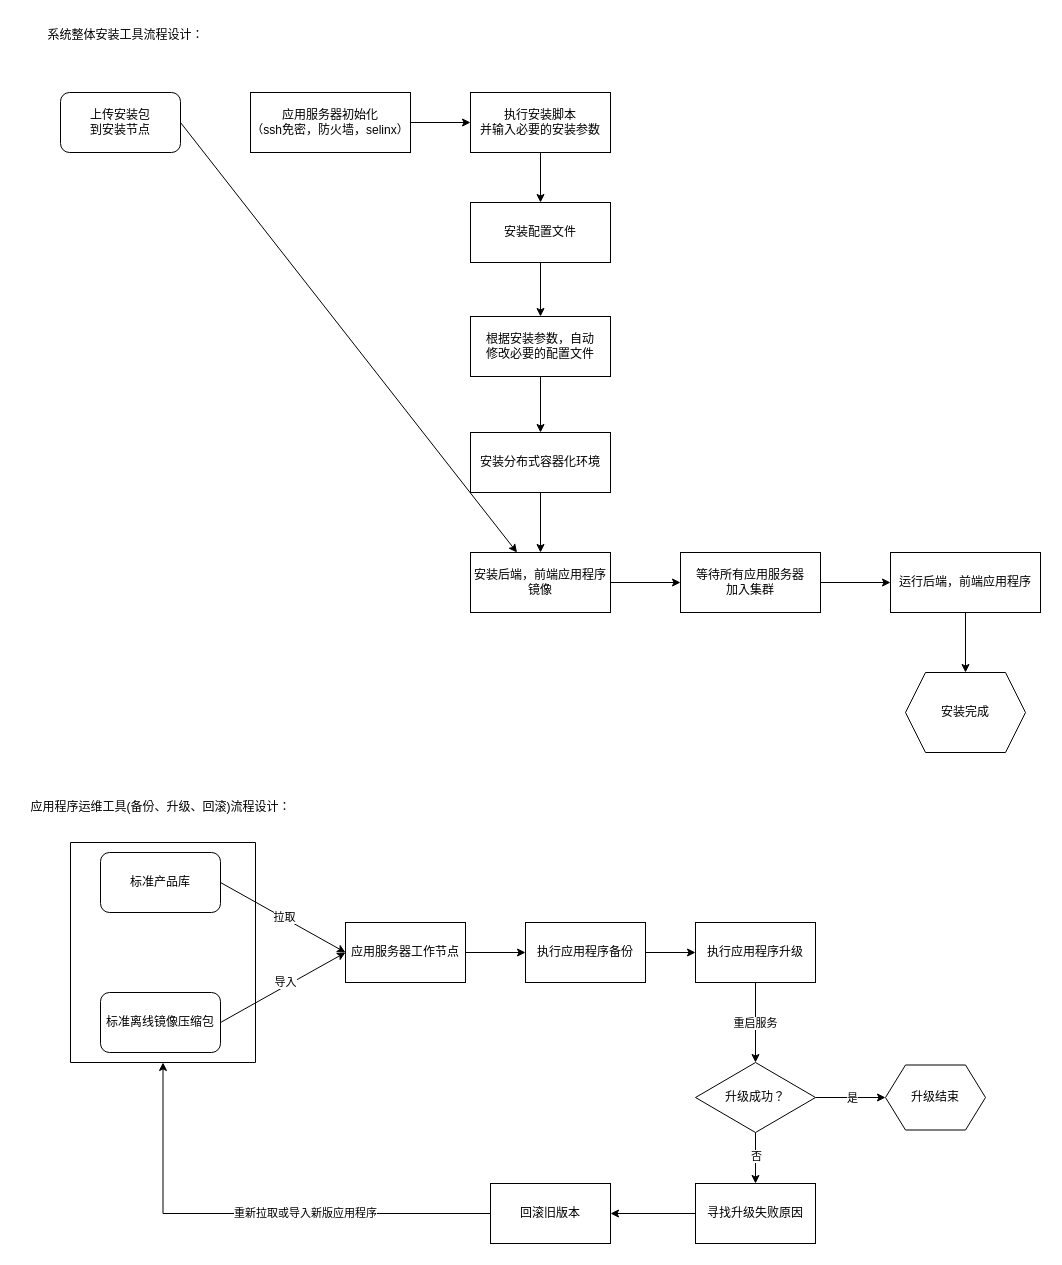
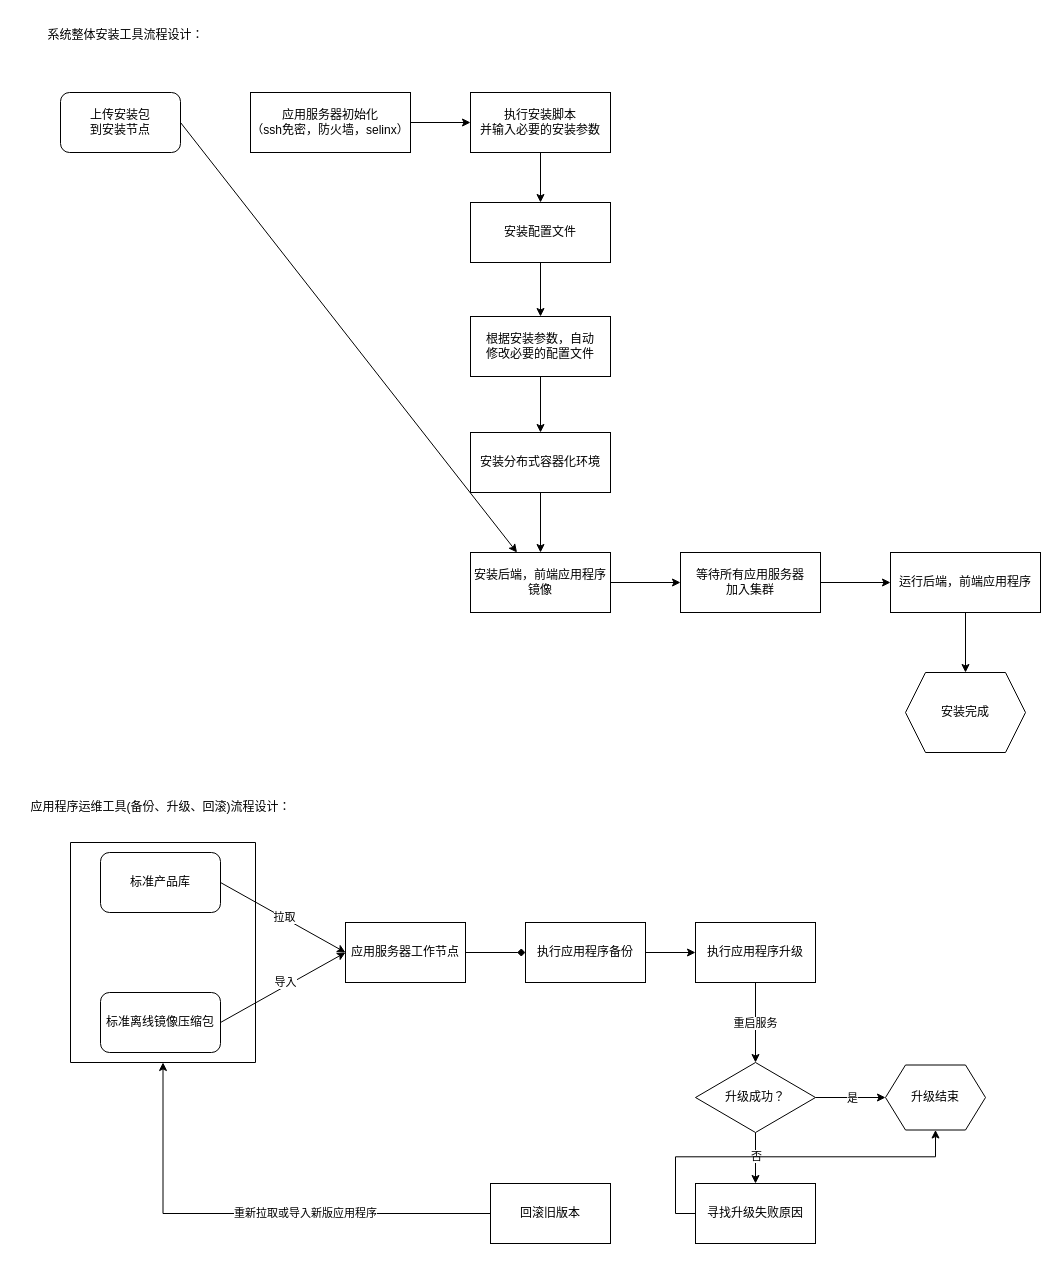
edge "应用服务器工作节点" -> "执行应用程序备份": arrowhead classic -> diamond
edge "寻找升级失败原因" -> "回滚旧版本": now "寻找升级失败原因" -> "升级结束"
